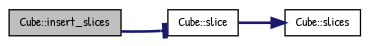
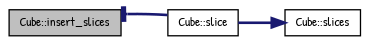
edge "Cube::insert_slices" -> "Cube::slice": reversed
